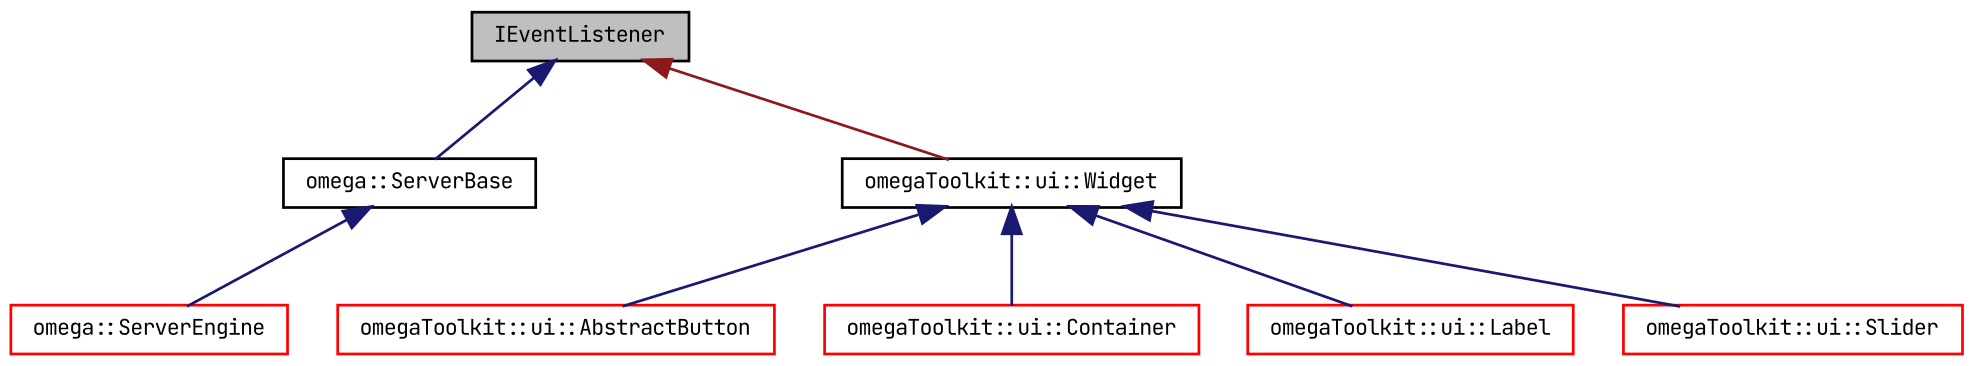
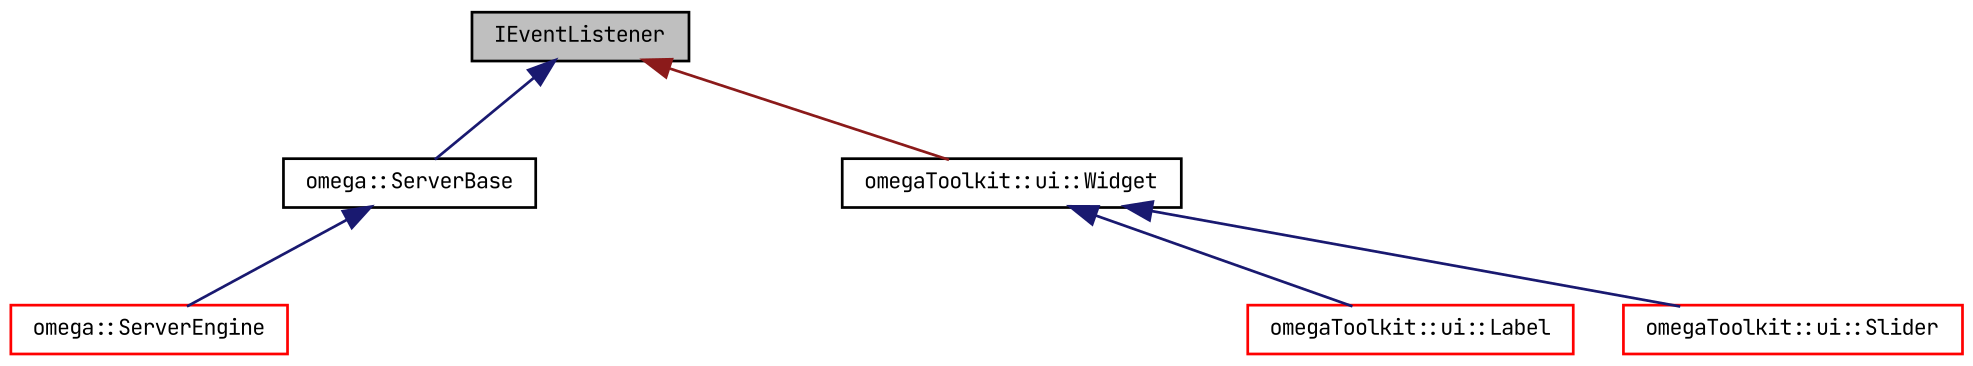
node "omegaToolkit::ui::AbstractButton": removed
node "omegaToolkit::ui::Container": removed
